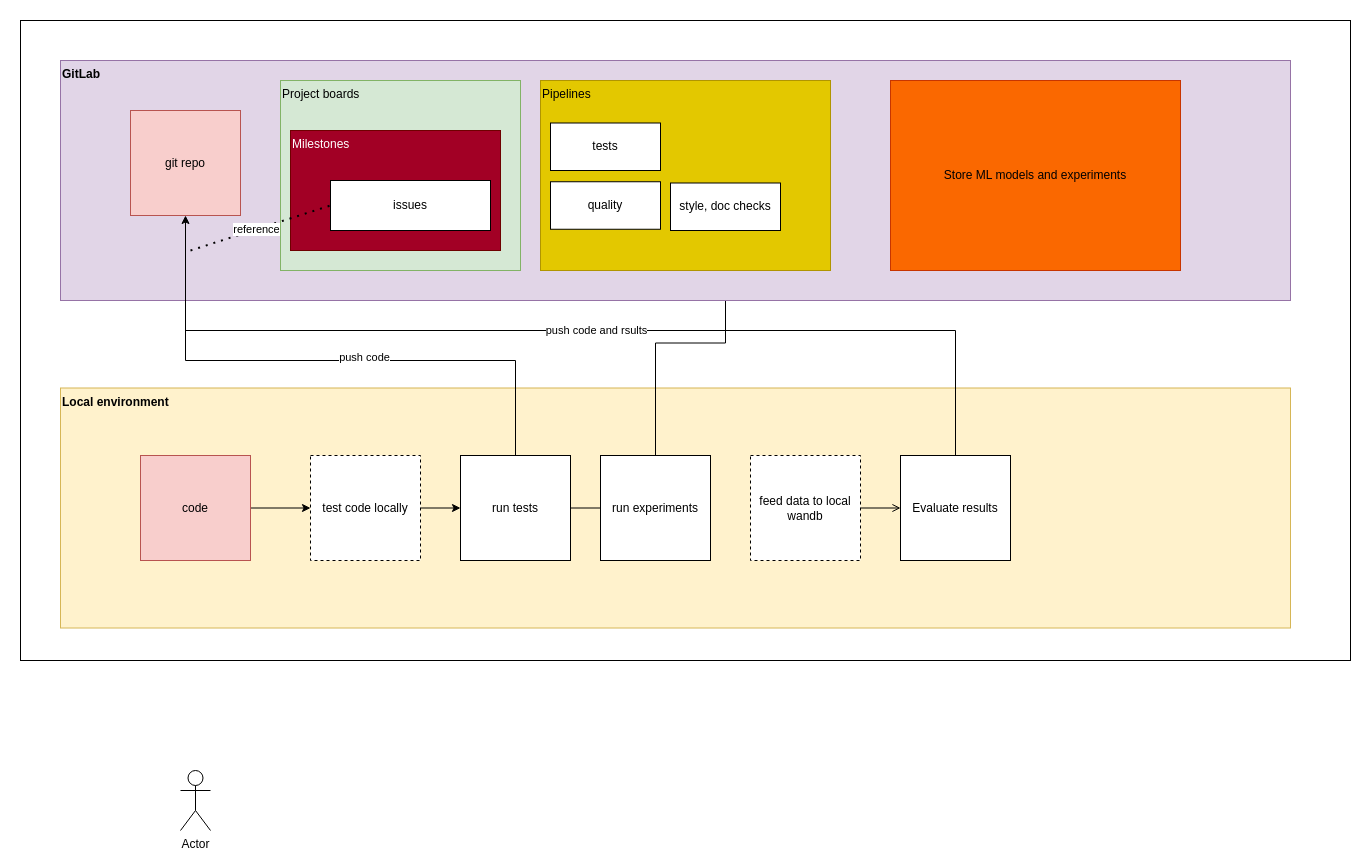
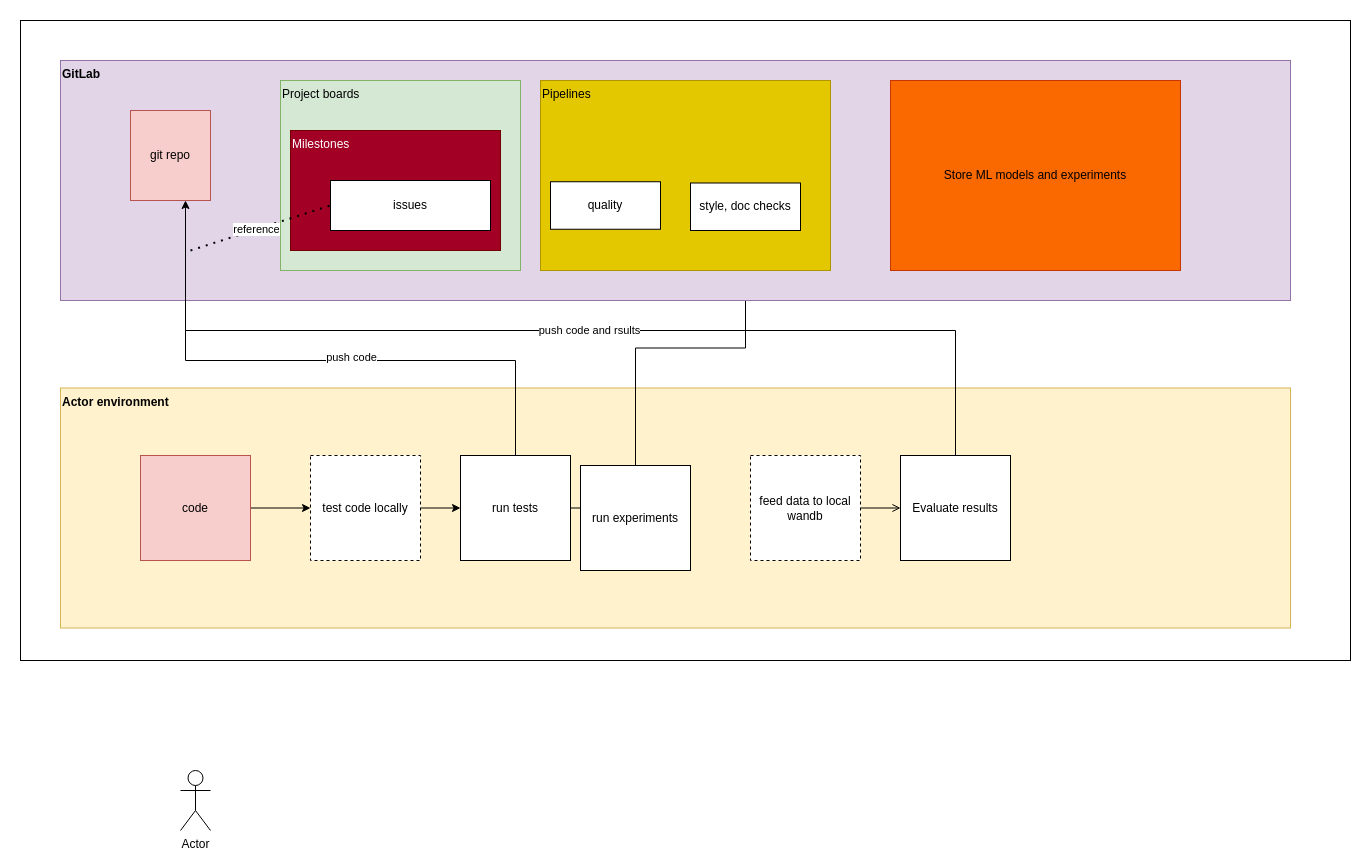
node "tests": removed
node "git repo": size 110x105 -> 80x90
node "style, doc checks": moved (726, 207) -> (746, 207)
node "Local environment": label "Local environment" -> "Actor environment"
node "run experiments": moved (656, 508) -> (636, 518)
